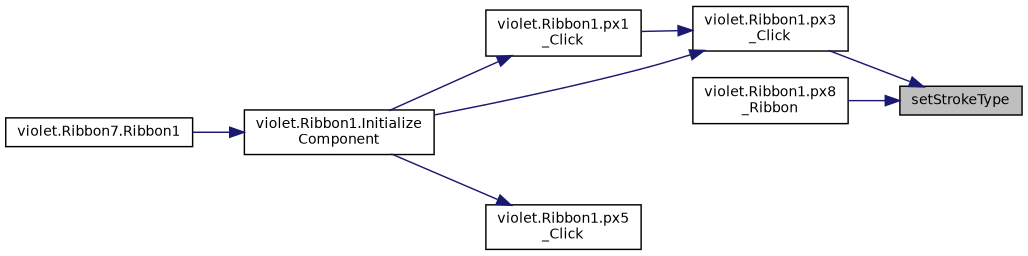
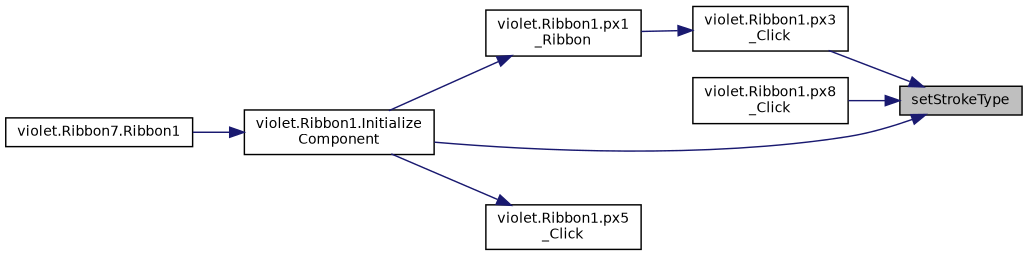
node "violet.Ribbon1.px1 _Click": label "violet.Ribbon1.px1 _Click" -> "violet.Ribbon1.px1 _Ribbon"
edge "violet.Ribbon1.Initialize Component" -> "violet.Ribbon1.px3 _Click": now "violet.Ribbon1.Initialize Component" -> "setStrokeType"
node "violet.Ribbon1.px8 _Ribbon": label "violet.Ribbon1.px8 _Ribbon" -> "violet.Ribbon1.px8 _Click"
